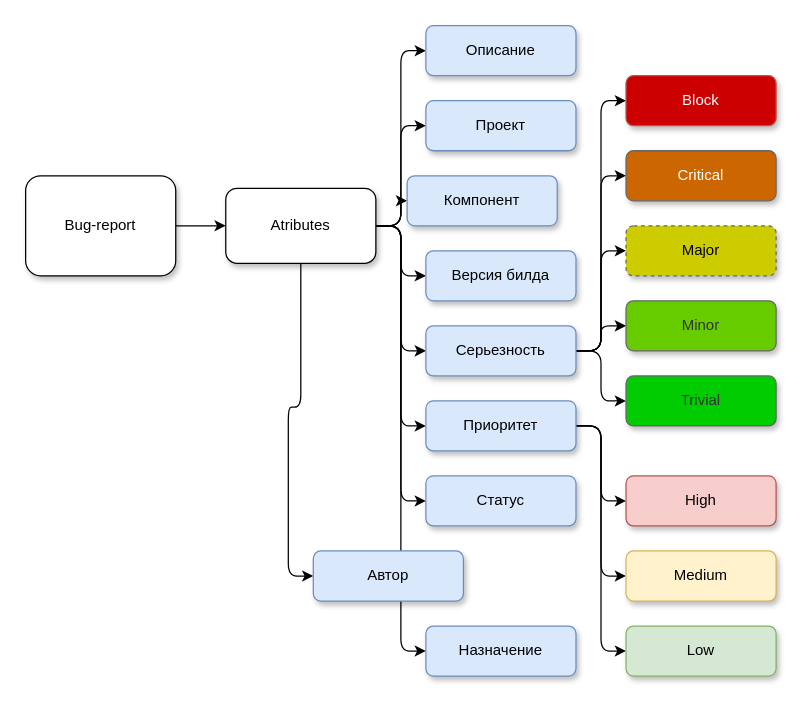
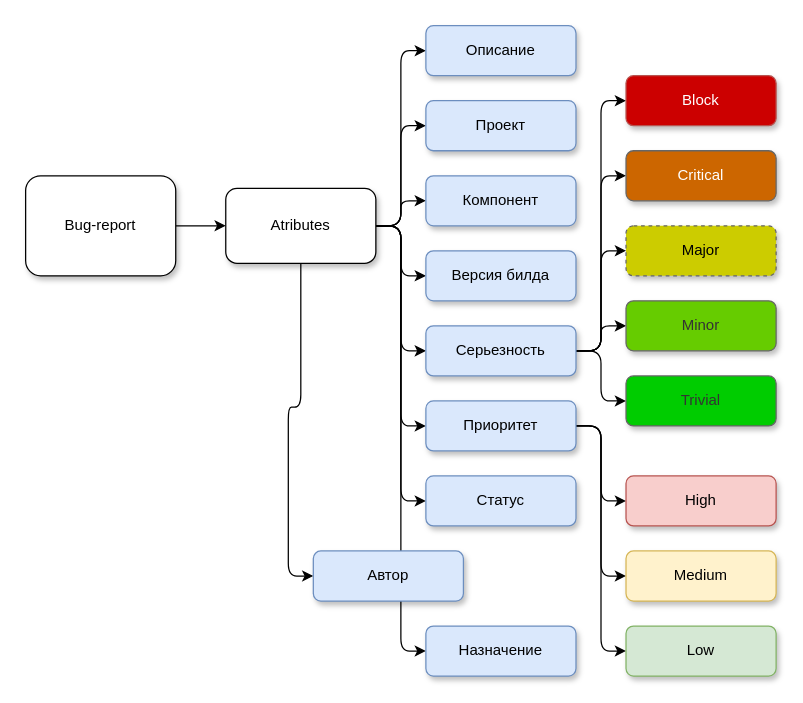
node "Компонент": moved (482, 201) -> (501, 201)
